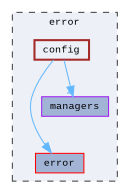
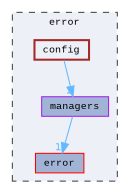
edge "config" -> "error": now "managers" -> "error"
